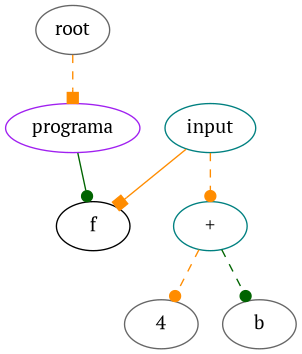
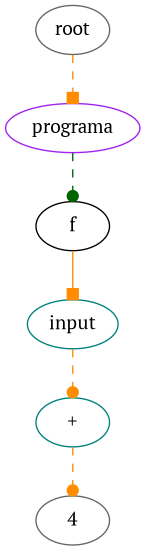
edge "programa" -> "f": style solid -> dashed
edge "input" -> "f": reversed
node "b": removed
